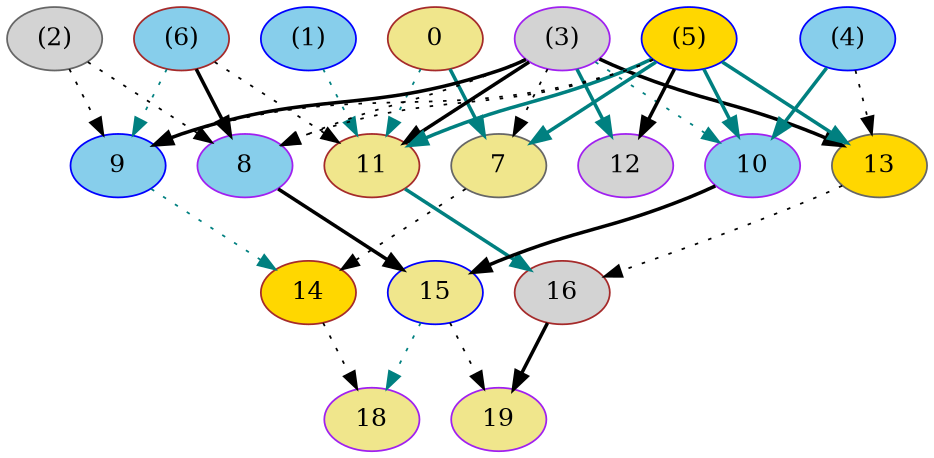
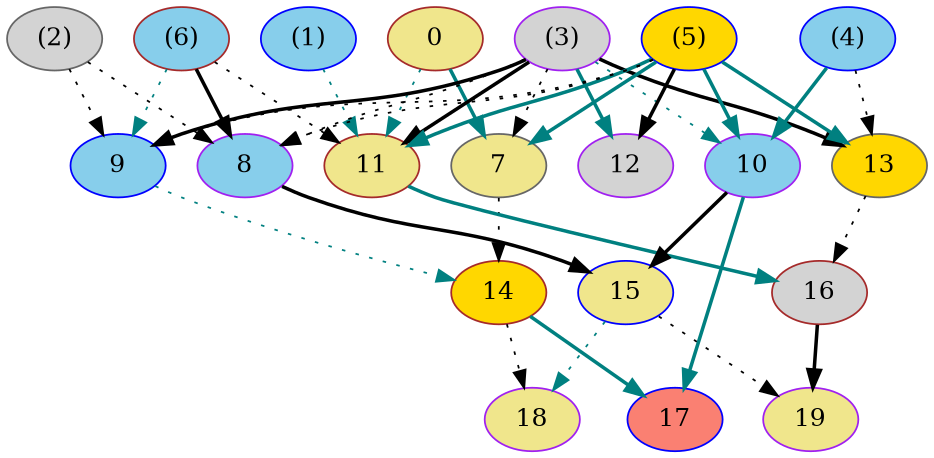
node "17": added
